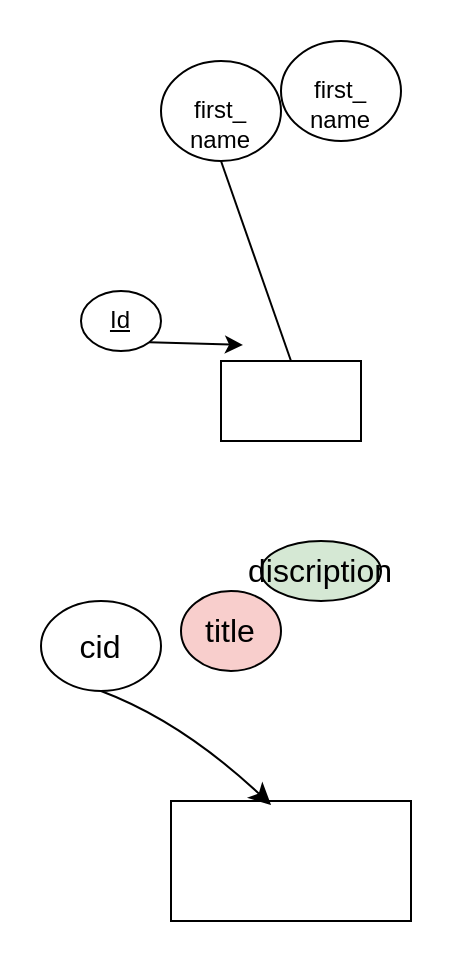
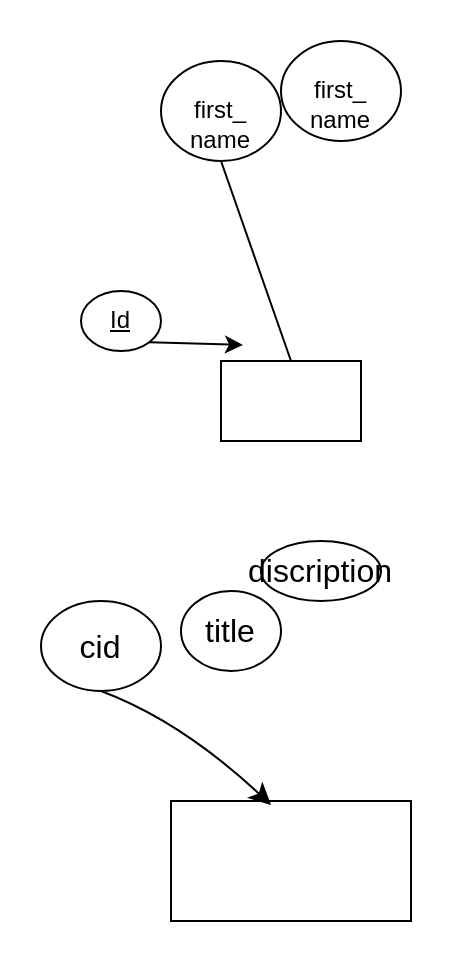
node "discription": fillcolor #d5e8d4 -> #ffffff
node "title": fillcolor #f8cecc -> #ffffff
